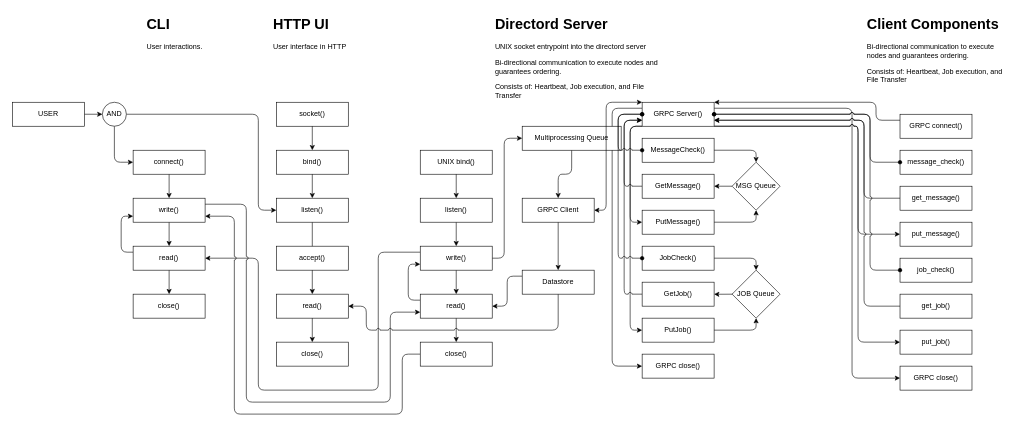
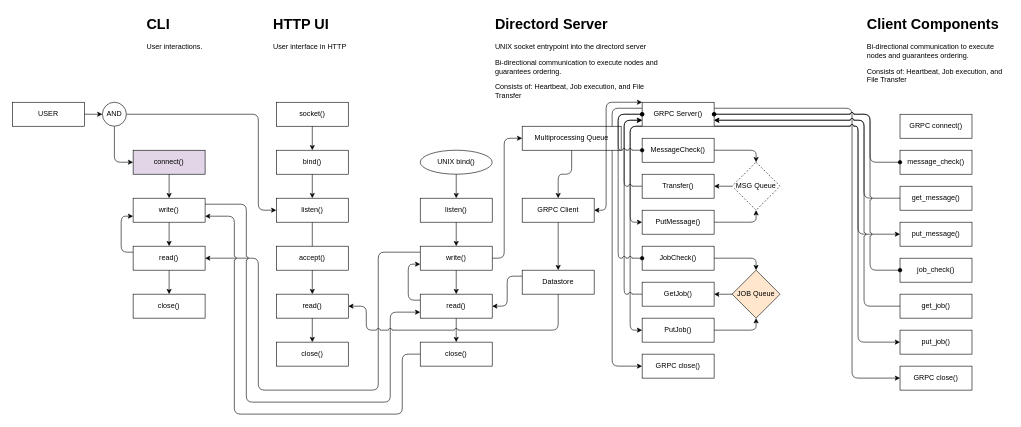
edge "GRPC connect()" -> "GRPC Server()": removed
node "connect()": fillcolor #ffffff -> #e1d5e7
node "UNIX bind()": shape rectangle -> ellipse
node "GetMessage()": label "GetMessage()" -> "Transfer()"
node "MSG Queue": style solid -> dashed
node "JOB Queue": fillcolor #ffffff -> #ffe6cc
